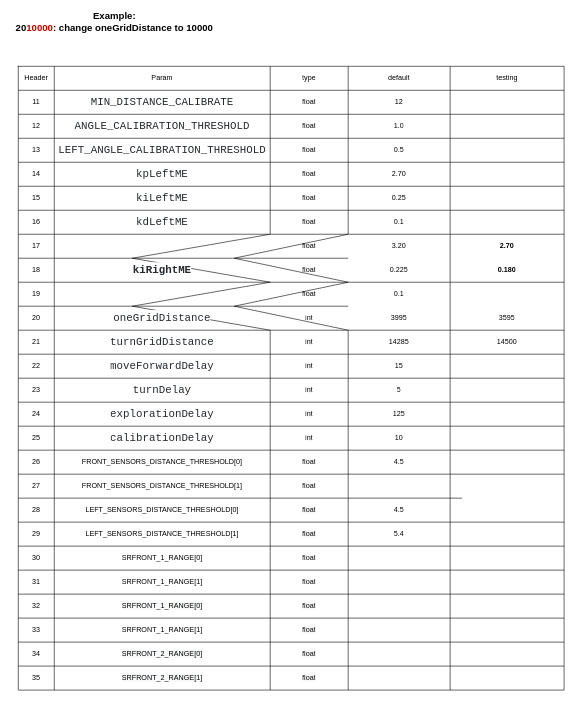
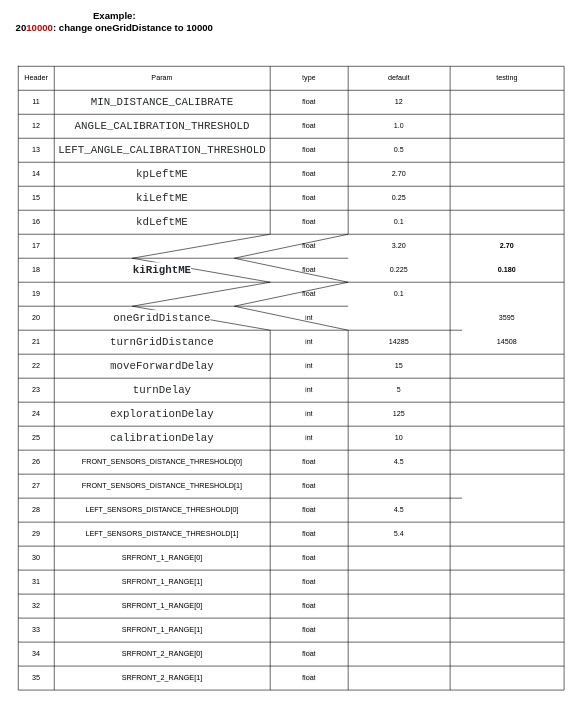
node "3995": removed
node "14500": label "14500" -> "14508"
